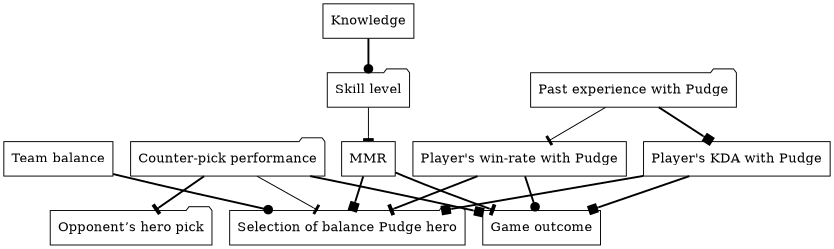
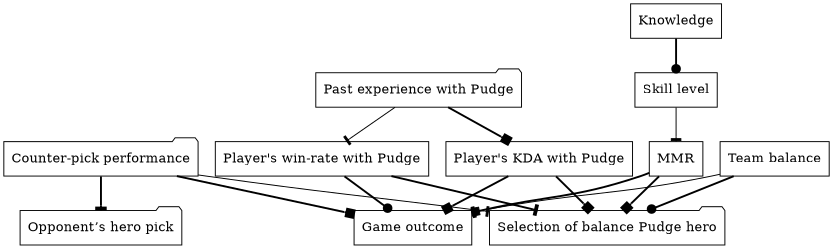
node "Skill level": shape folder -> box
edge "Team balance" -> "Game outcome": added
